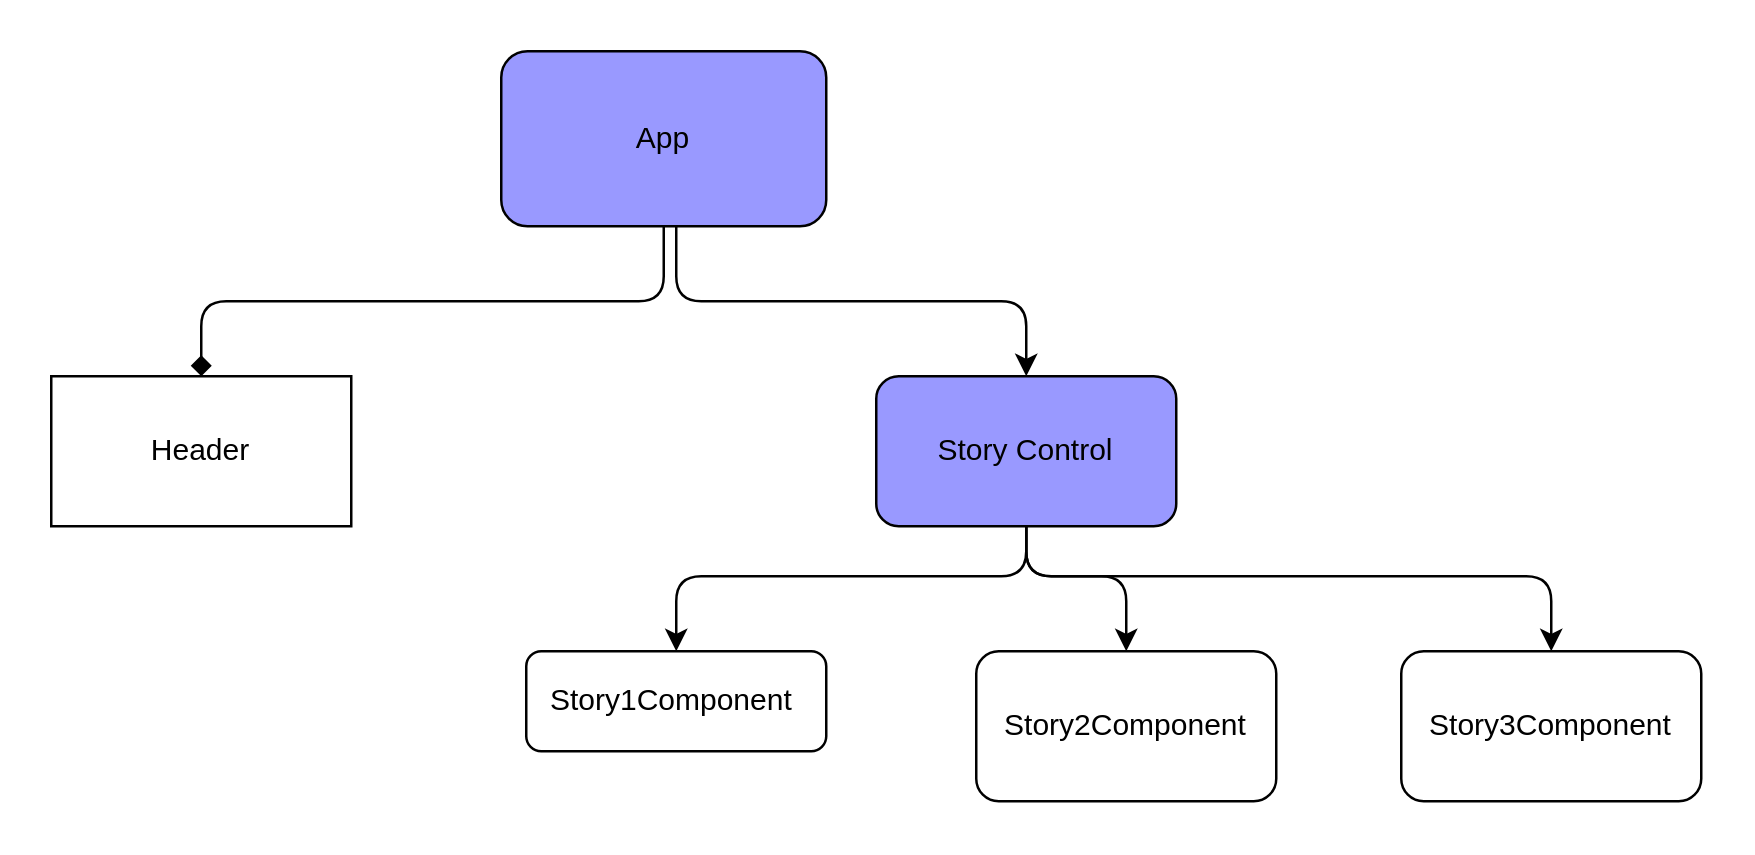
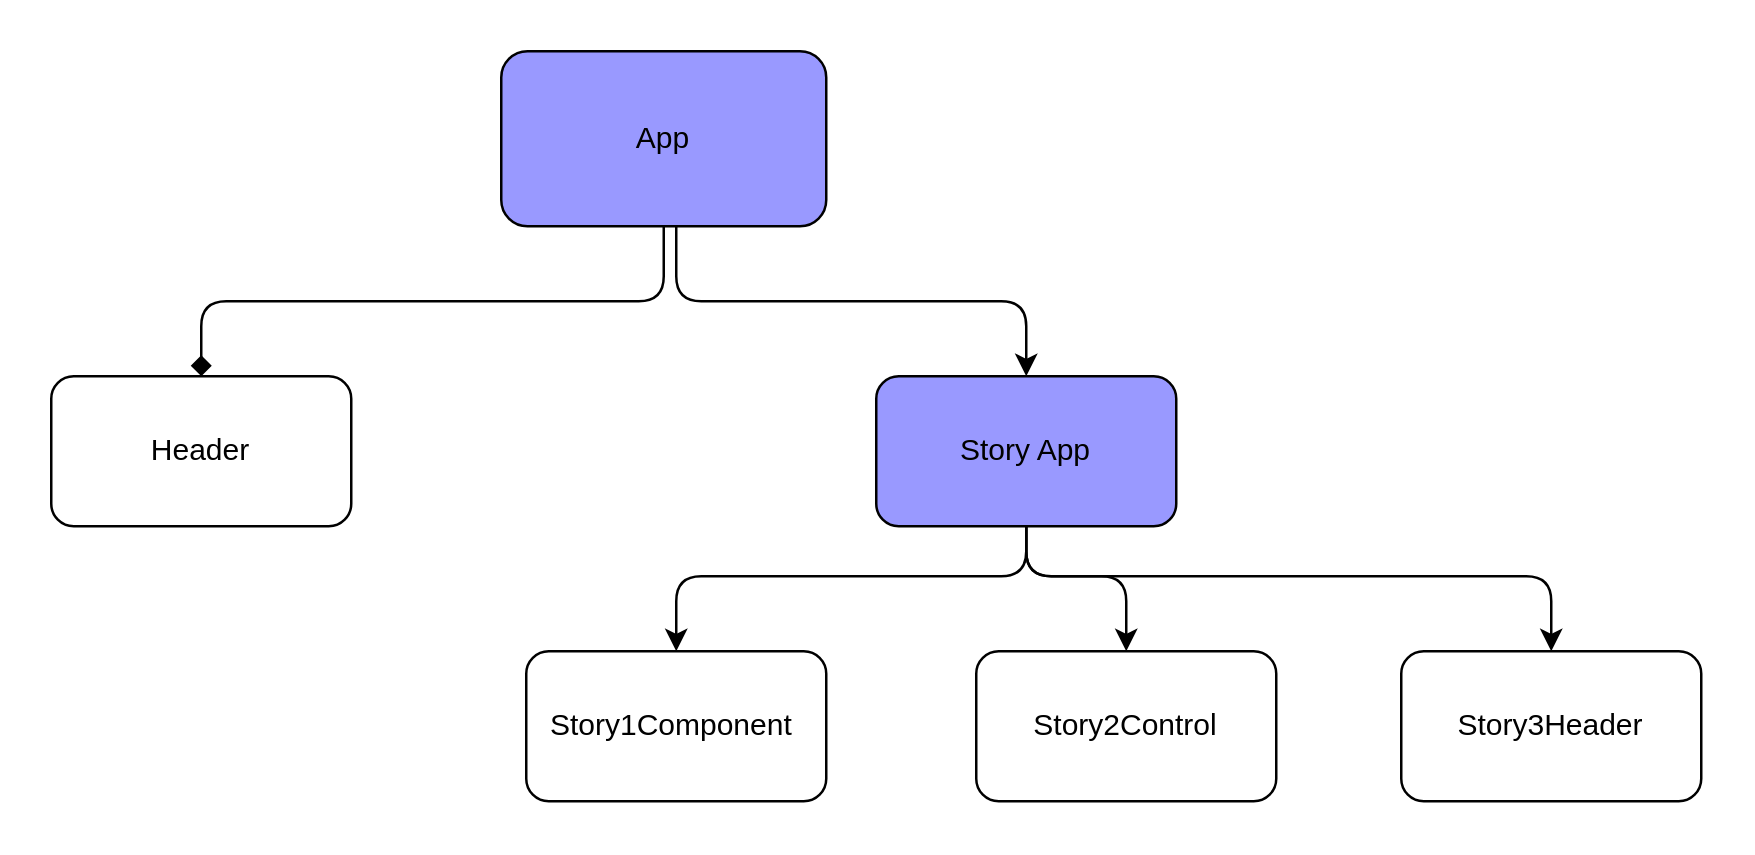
node "Header": shape rectangle -> rounded rectangle
node "Story Control": label "Story Control" -> "Story App"
node "Story1Component": size 300x100 -> 300x150
node "Story2Component": label "Story2Component" -> "Story2Control"
node "Story3Component": label "Story3Component" -> "Story3Header"
